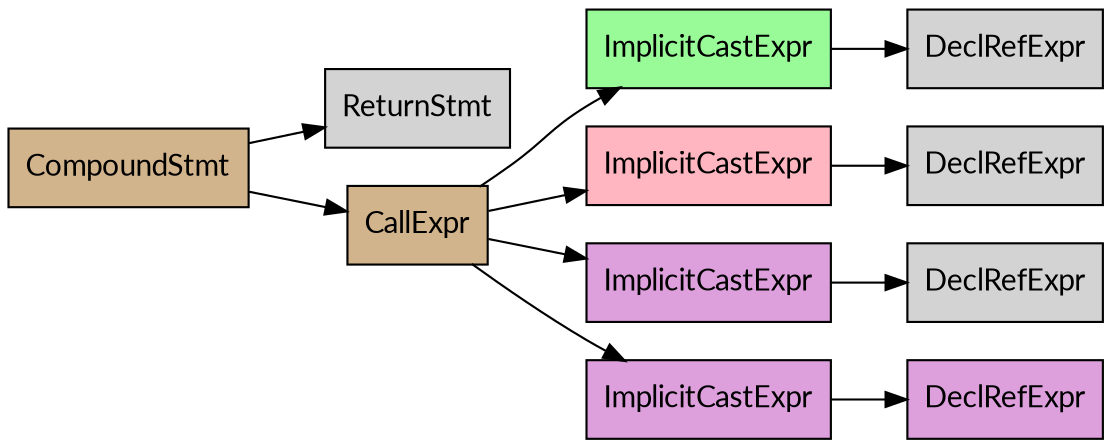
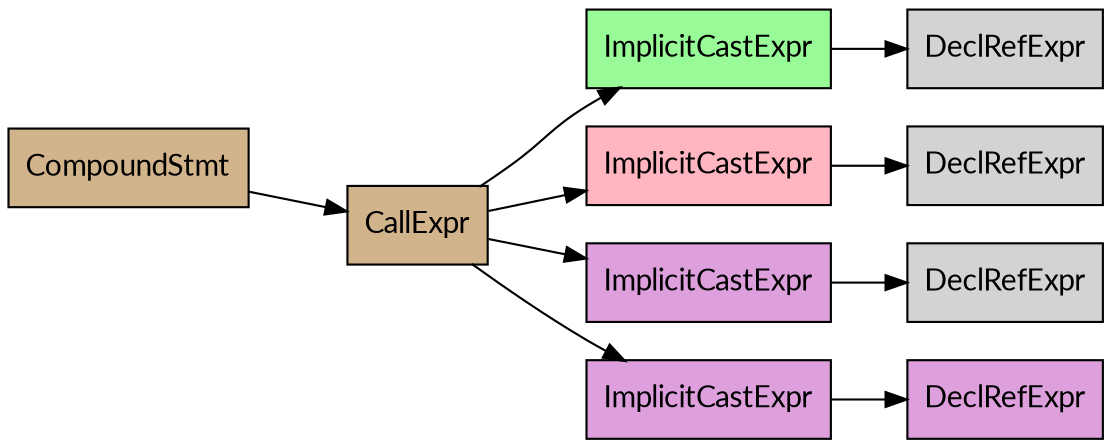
node "ReturnStmt": removed
